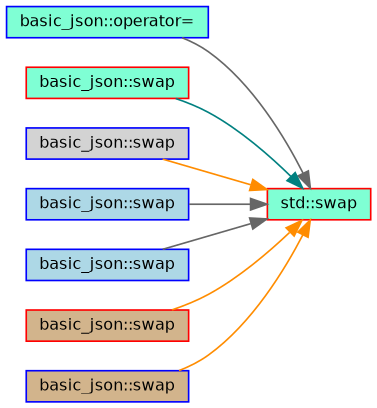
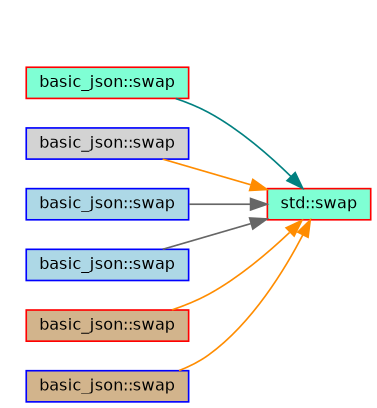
node "basic_json::operator=": removed
